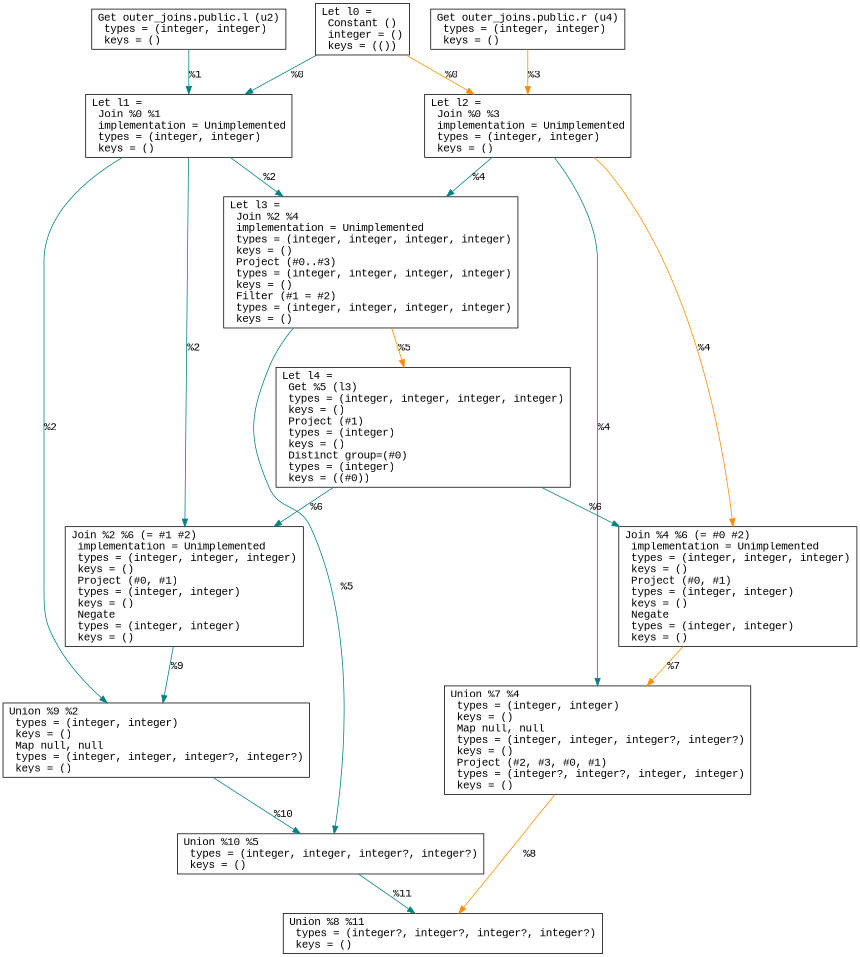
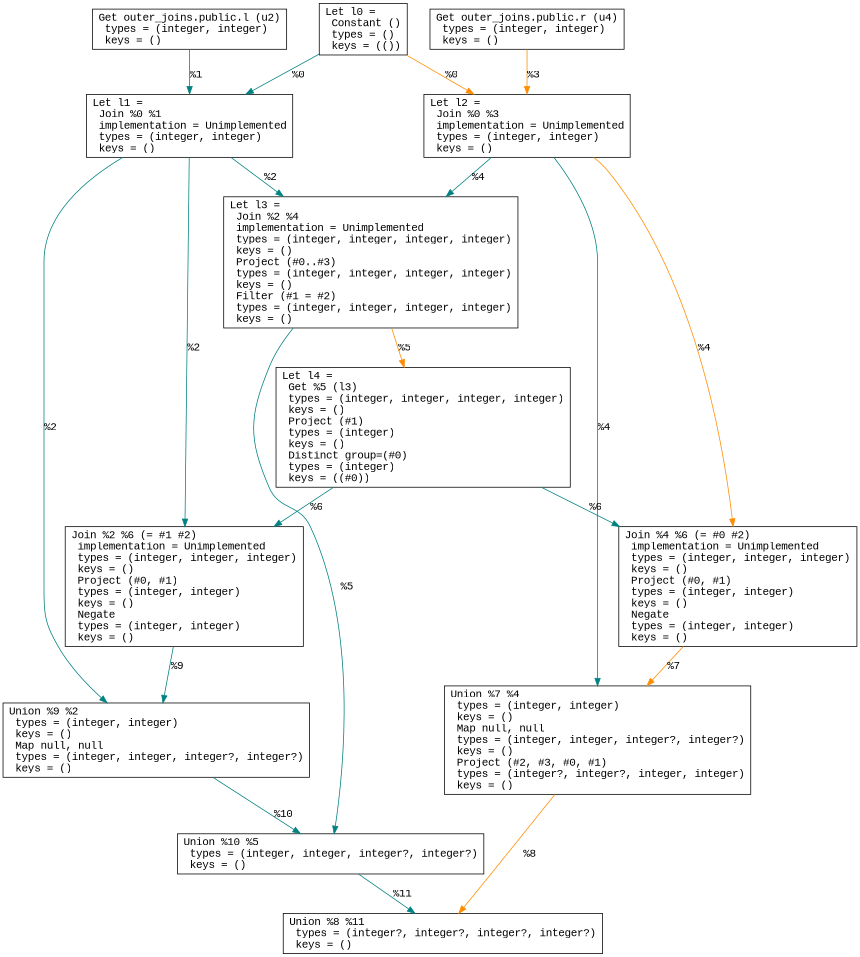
node "Let l0 = Constant () integer = () keys = (())": label "Let l0 = Constant () integer = () keys = (())" -> "Let l0 = Constant () types = () keys = (())"
